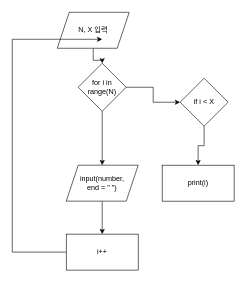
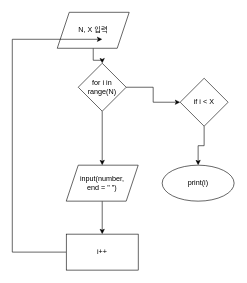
node "print(i)": shape rectangle -> ellipse
